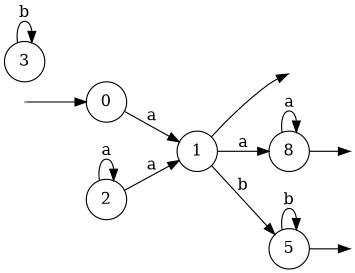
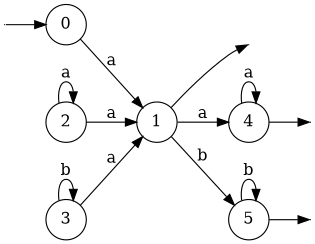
node "8": label "8" -> "4"
edge "3" -> "1": added, label "a"
